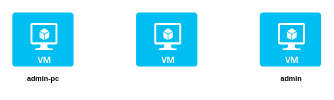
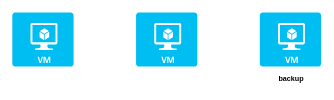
node "admin-pc": removed
node "admin": label "admin" -> "backup"
